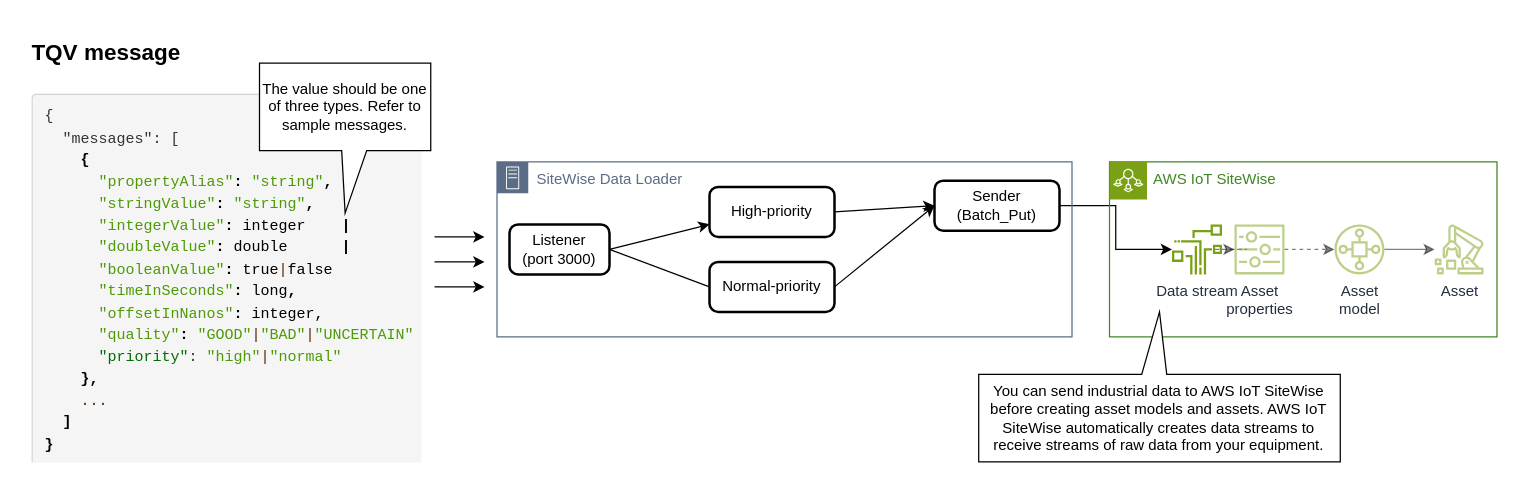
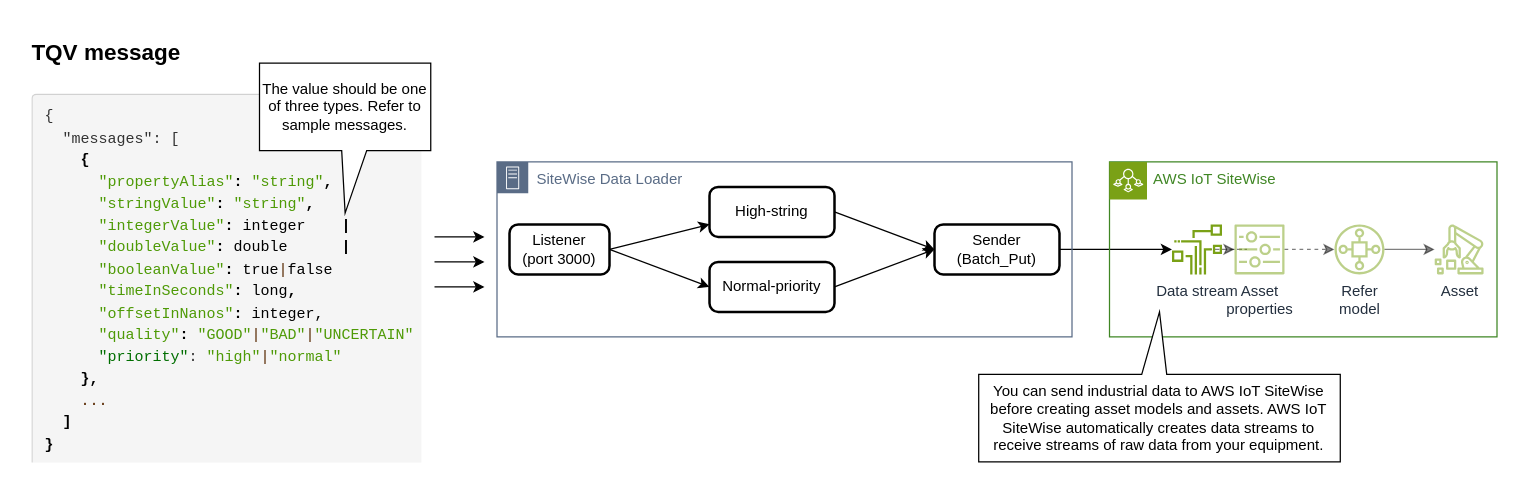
node "Sender (Batch_Put)": moved (997, 206) -> (997, 249)
node "High-priority": label "High-priority" -> "High-string"
edge "Listener (port 3000)" -- "Normal-priority": arrowhead none -> classic
node "Asset model": label "Asset model" -> "Refer model"
